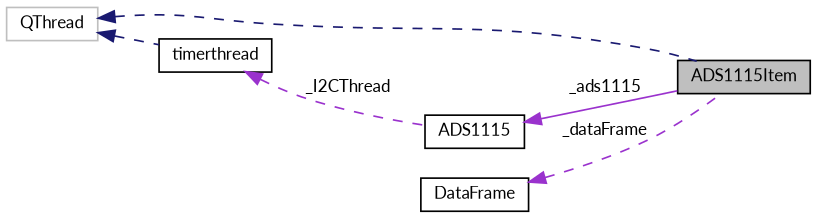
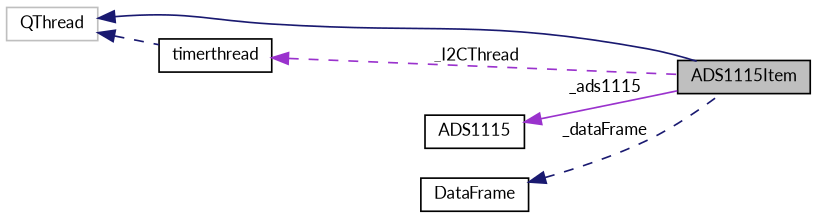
edge "ADS1115Item" -> "QThread": style dashed -> solid
edge "ADS1115" -> "timerthread": now "ADS1115Item" -> "timerthread"
edge "ADS1115Item" -> "DataFrame": color darkorchid3 -> midnightblue
